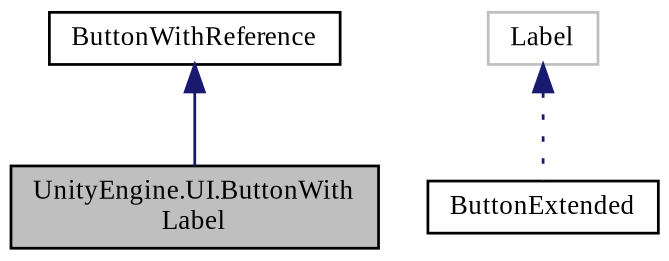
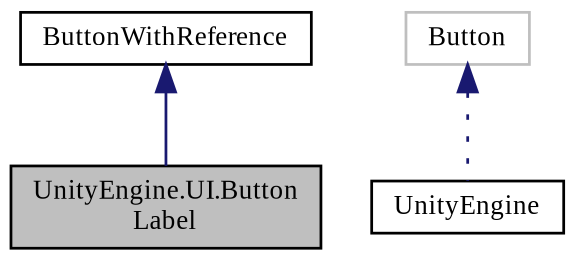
node "Label": label "Label" -> "Button"
node "UnityEngine.UI.ButtonWith Label": label "UnityEngine.UI.ButtonWith Label" -> "UnityEngine.UI.Button Label"
node "ButtonExtended": label "ButtonExtended" -> "UnityEngine"
